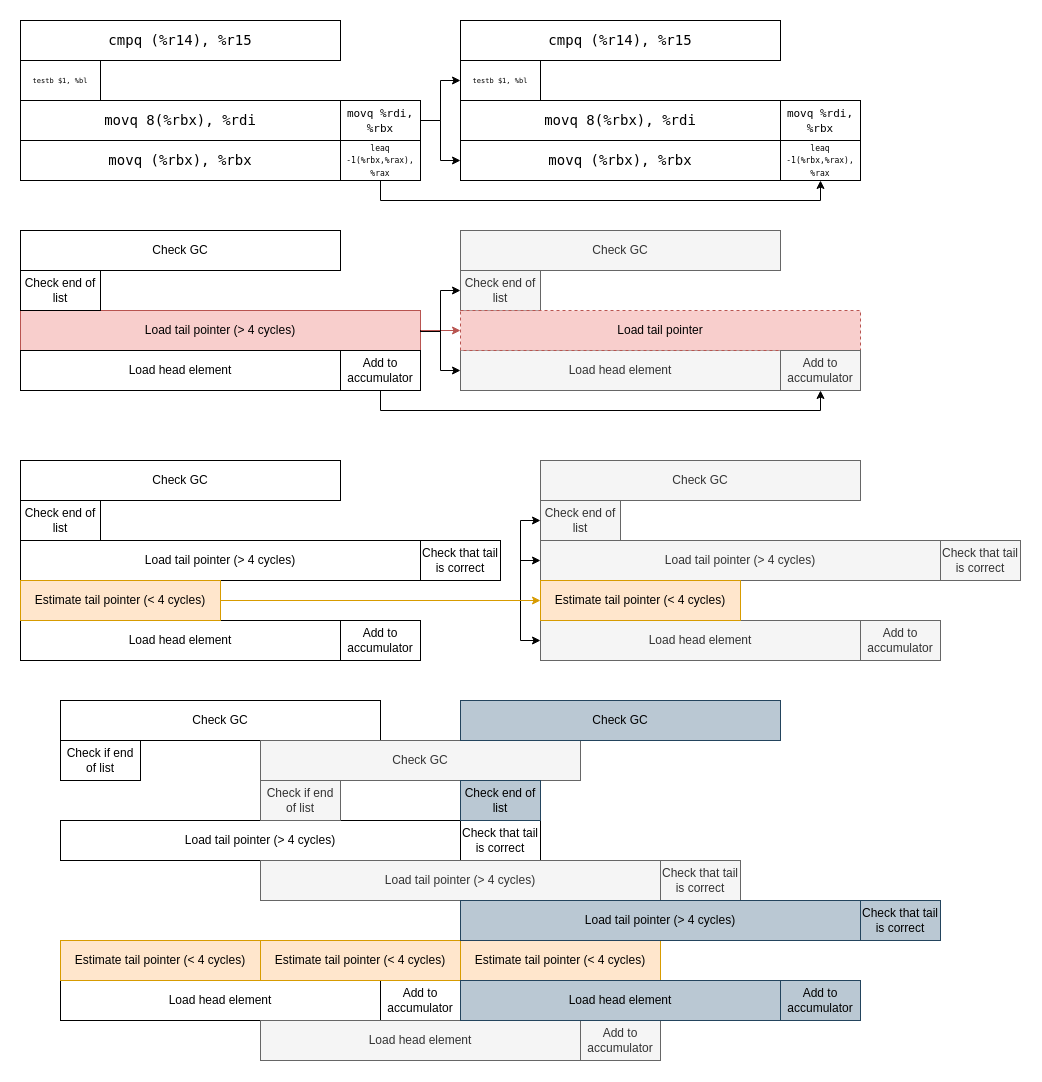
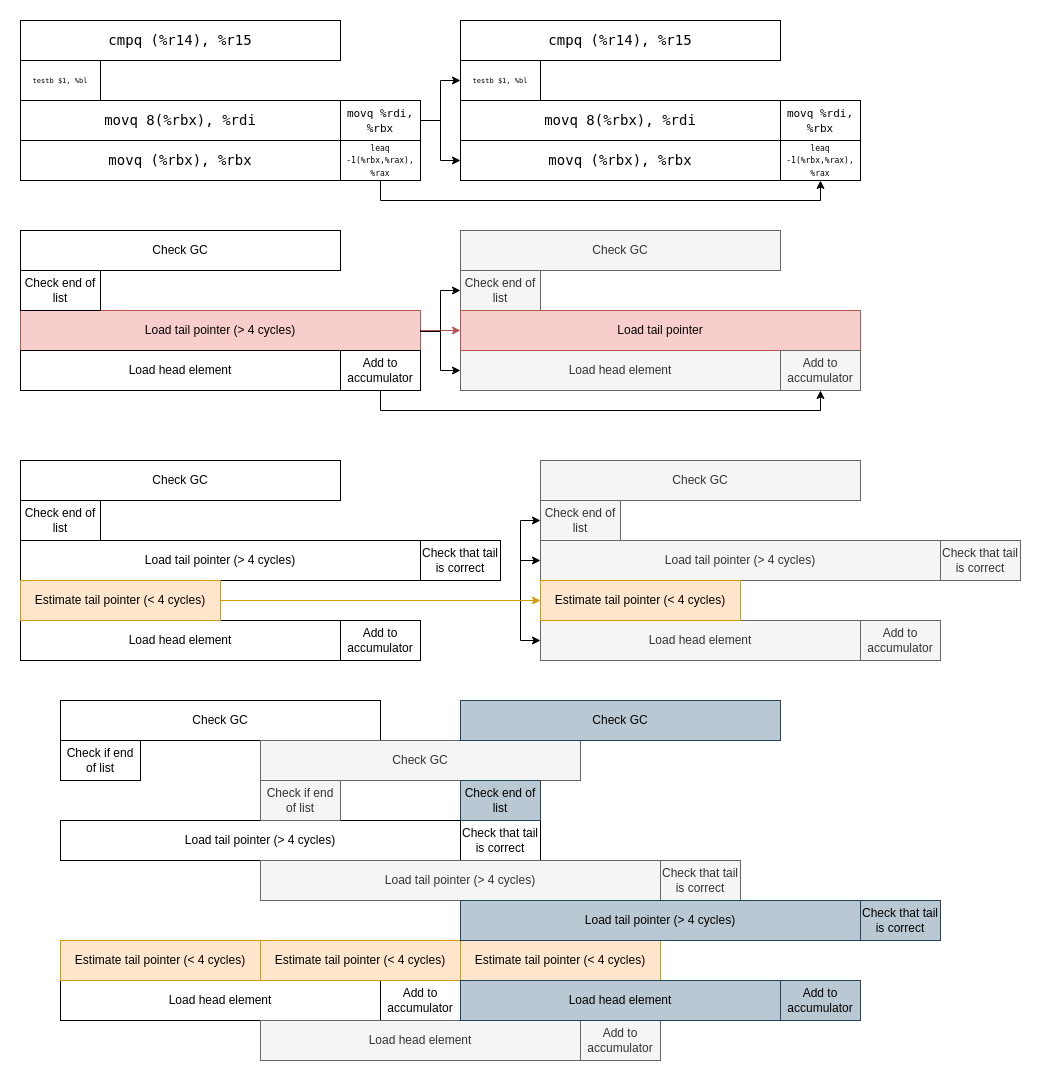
node "Load tail pointer": style dashed -> solid
